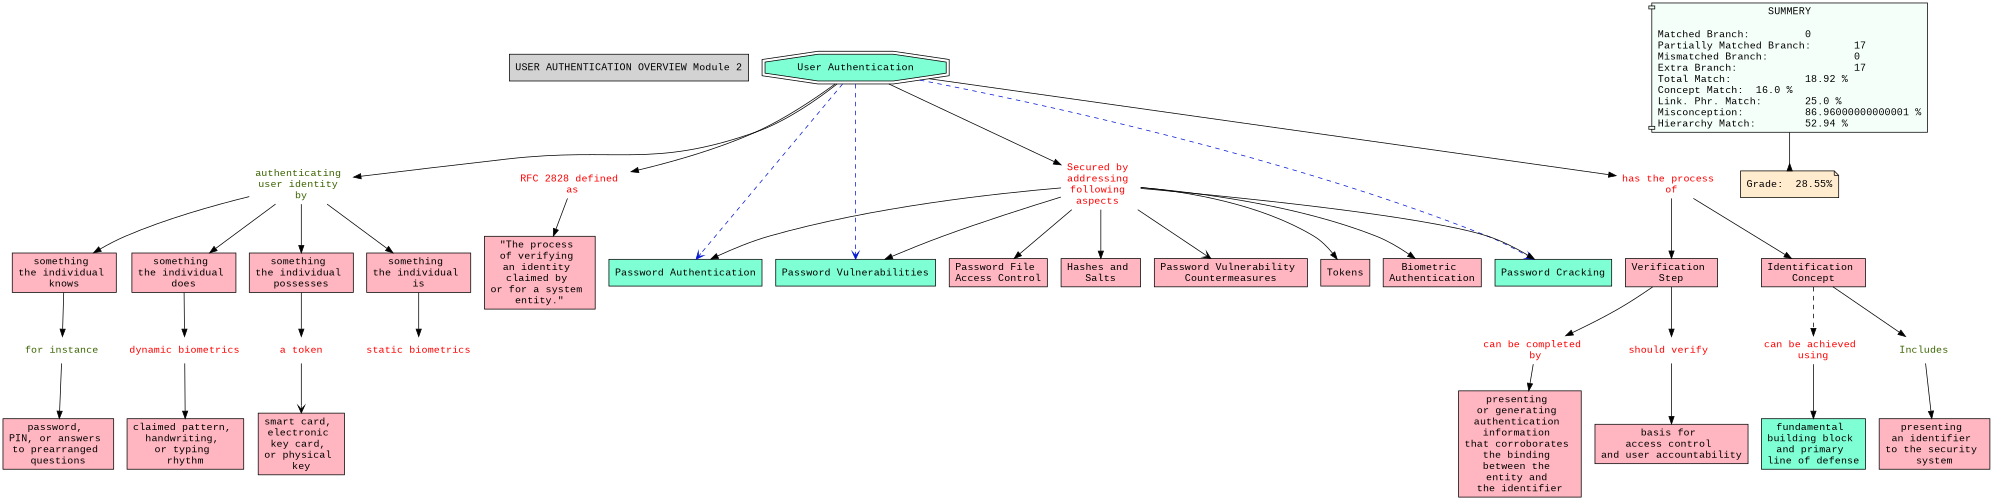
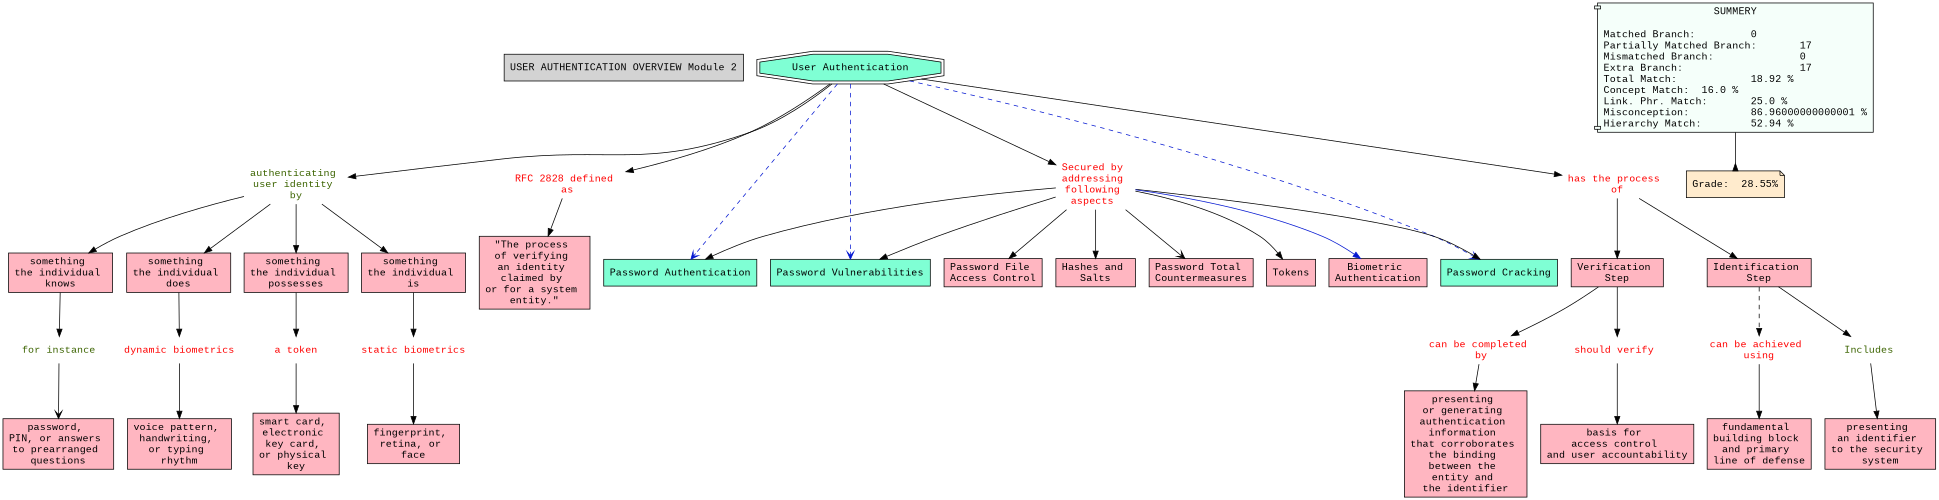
edge "Secured by addressing following aspects" -> "Biometric Authentication": color black -> #0316d1
node "Password Vulnerability Countermeasures": label "Password Vulnerability Countermeasures" -> "Password Total Countermeasures"
node "Identification Concept": label "Identification Concept" -> "Identification Step"
edge "a token" -> "smart card, electronic key card, or physical key": arrowhead open -> normal
edge "for instance" -> "password, PIN, or answers to prearranged questions": arrowhead normal -> open
node "claimed pattern, handwriting, or typing rhythm": label "claimed pattern, handwriting, or typing rhythm" -> "voice pattern, handwriting, or typing rhythm"
node "fingerprint, retina, or face": added
node "fundamental building block and primary line of defense": fillcolor aquamarine -> #ffb6c1
